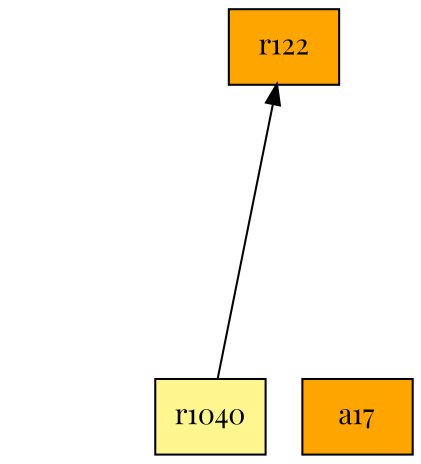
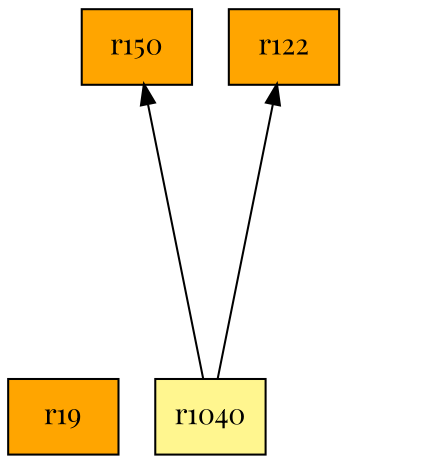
node "r150": added
node "r19": added
node "a17": removed
